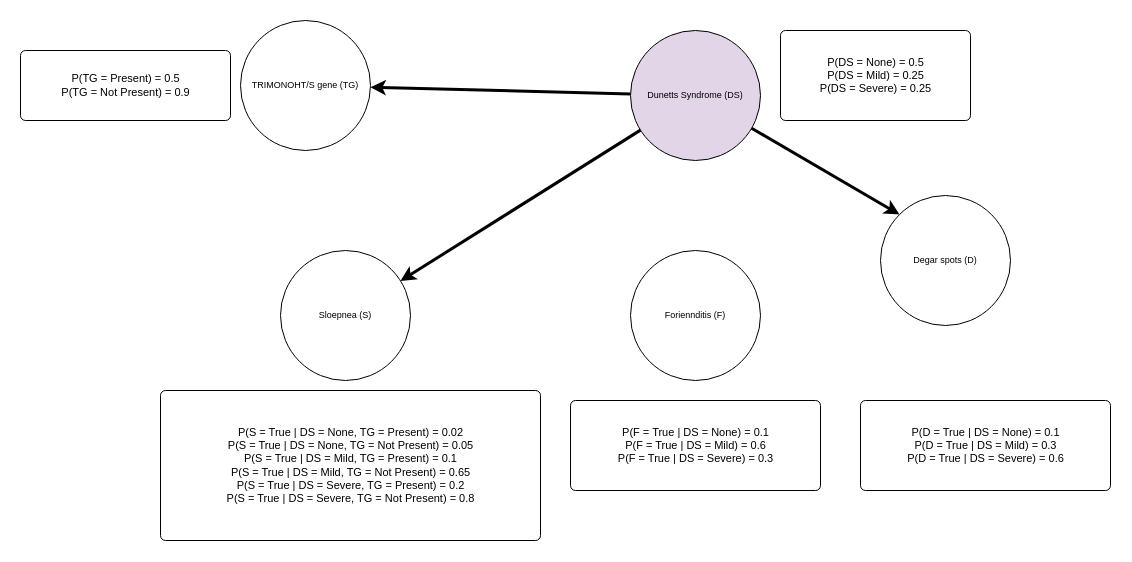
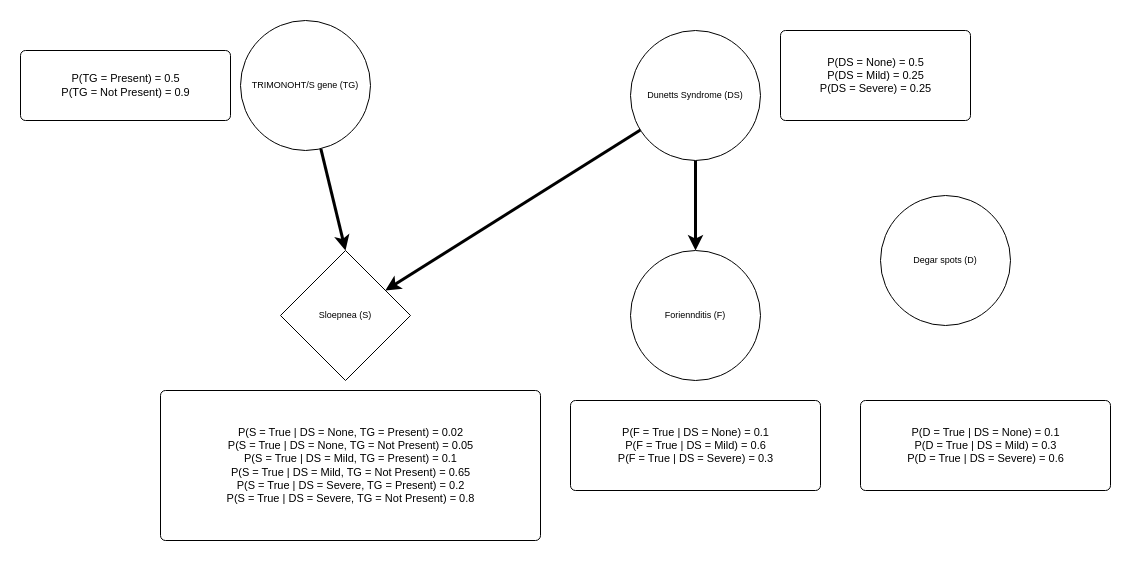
edge "Dunetts Syndrome (DS)" -> "TRIMONOHT/S gene (TG)": now "Dunetts Syndrome (DS)" -> "Foriennditis (F)"
node "Dunetts Syndrome (DS)": fillcolor #e1d5e7 -> #ffffff
edge "Dunetts Syndrome (DS)" -> "Degar spots (D)": removed
edge "TRIMONOHT/S gene (TG)" -> "Sloepnea (S)": added
node "Sloepnea (S)": shape ellipse -> diamond
